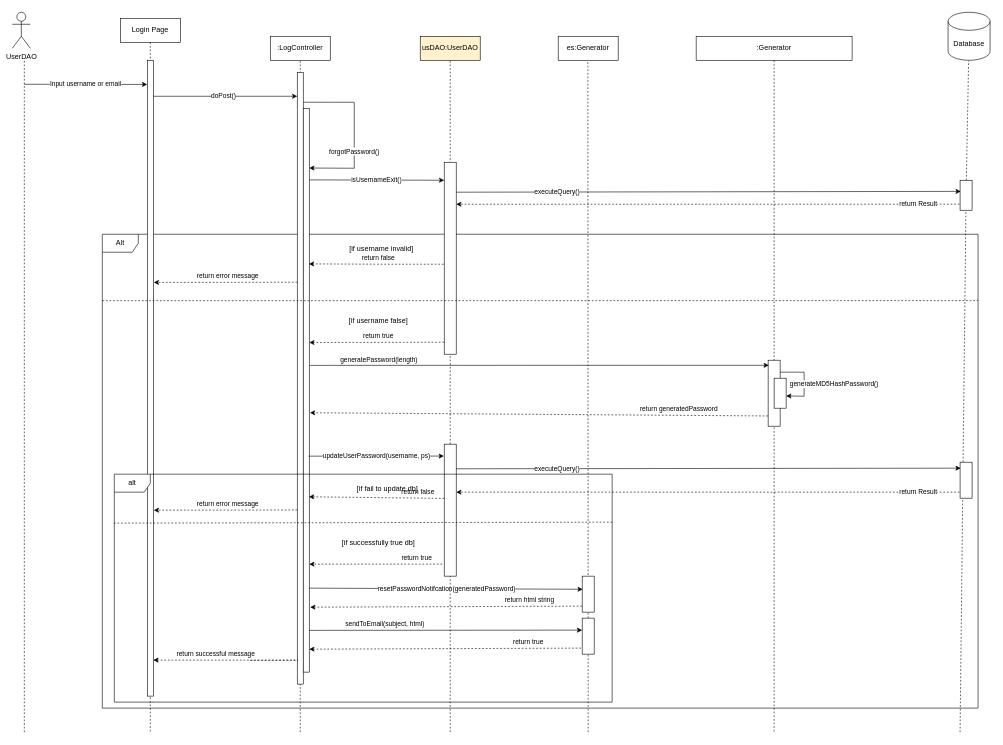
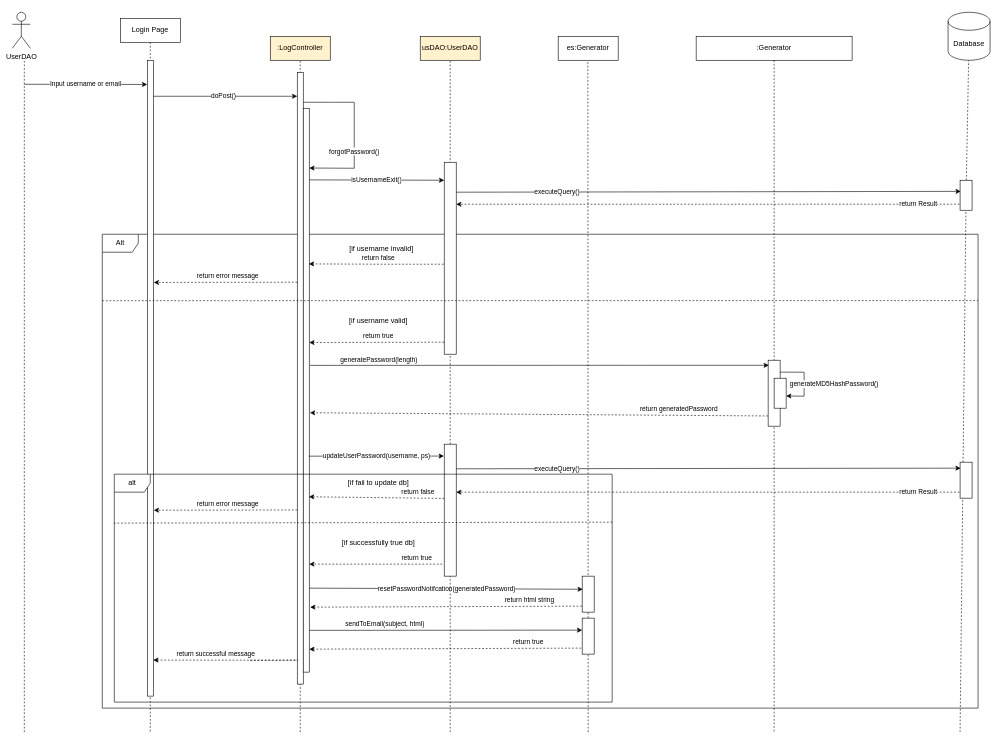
node ":LogController": fillcolor #ffffff -> #fff2cc
node "[if username false]": label "[if username false]" -> "[if username valid]"
node "[if fail to update db]": moved (387, 489) -> (378, 483)
